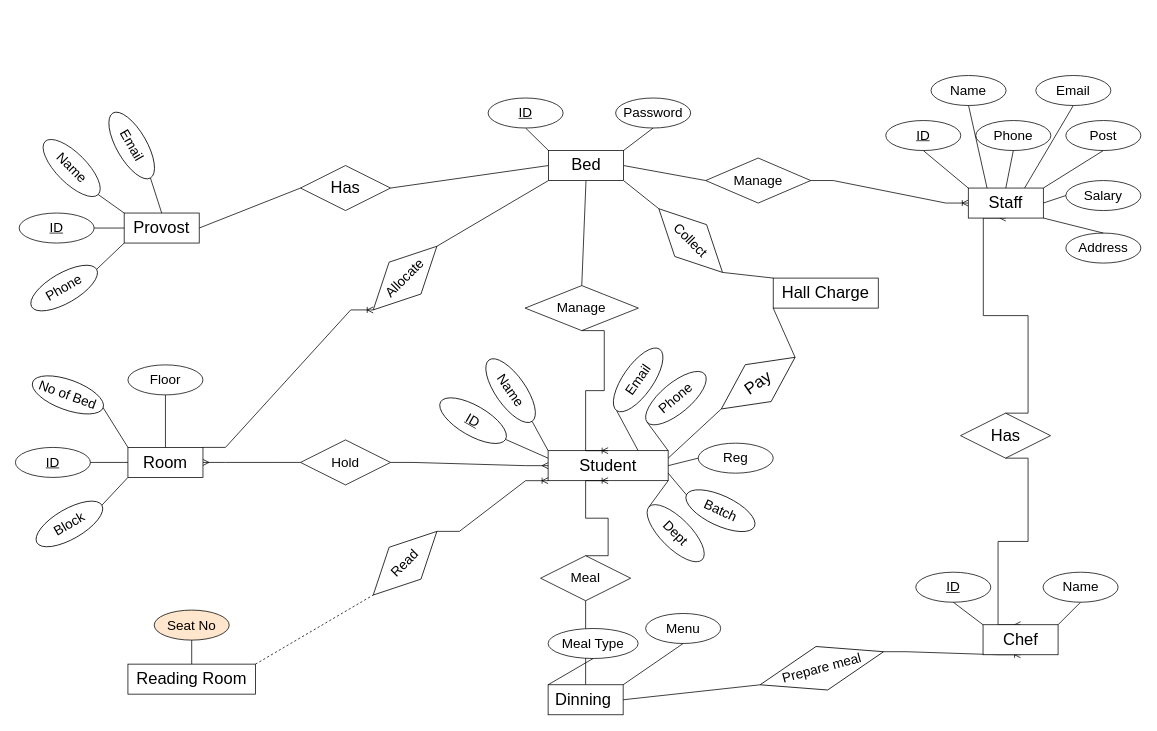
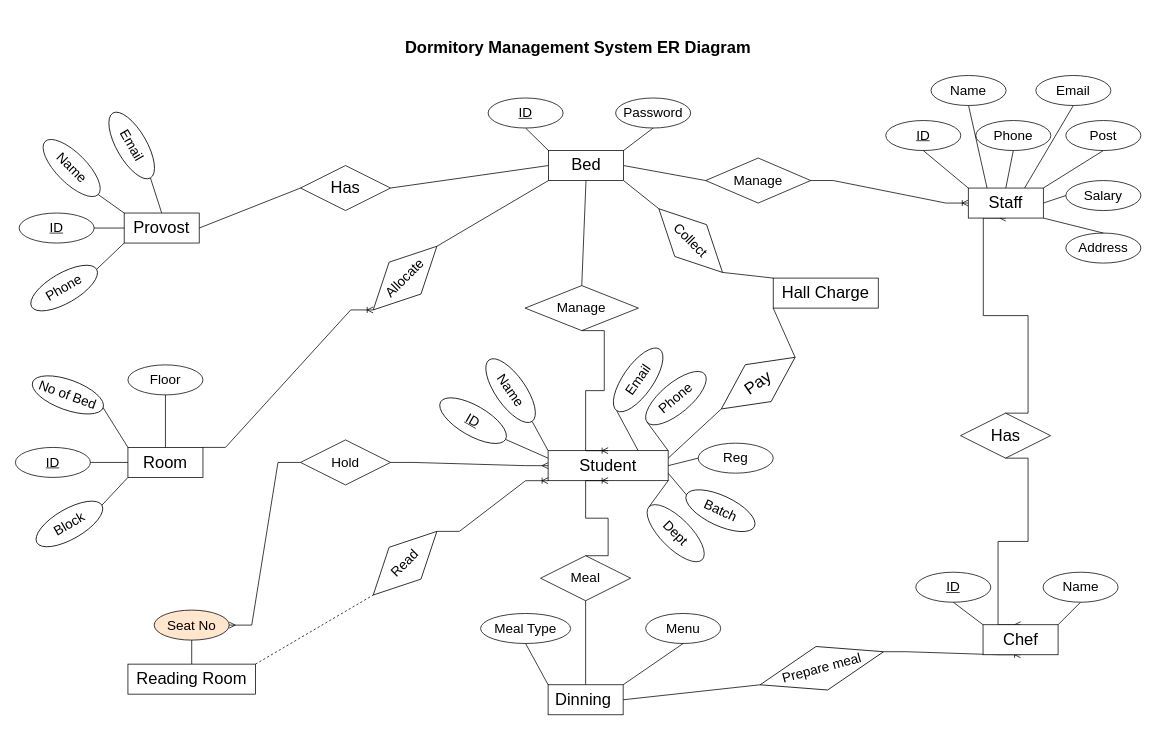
node "Dormitory Management System ER Diagram": added
edge "Hold" -> "Room": now "Hold" -> "Seat No"
node "Meal Type": moved (593, 643) -> (525, 628)
